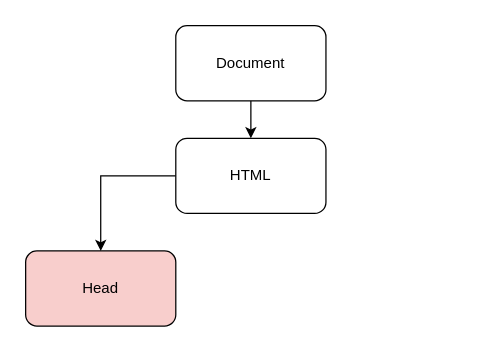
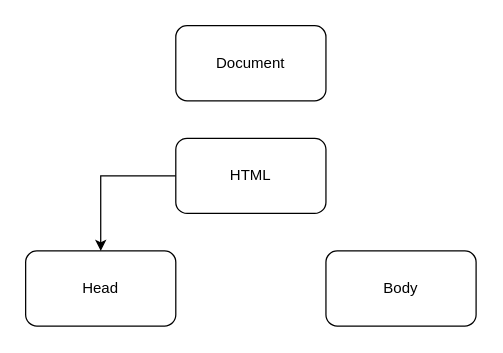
edge "Document" -> "HTML": removed
node "Head": fillcolor #f8cecc -> #ffffff
node "Body": added
